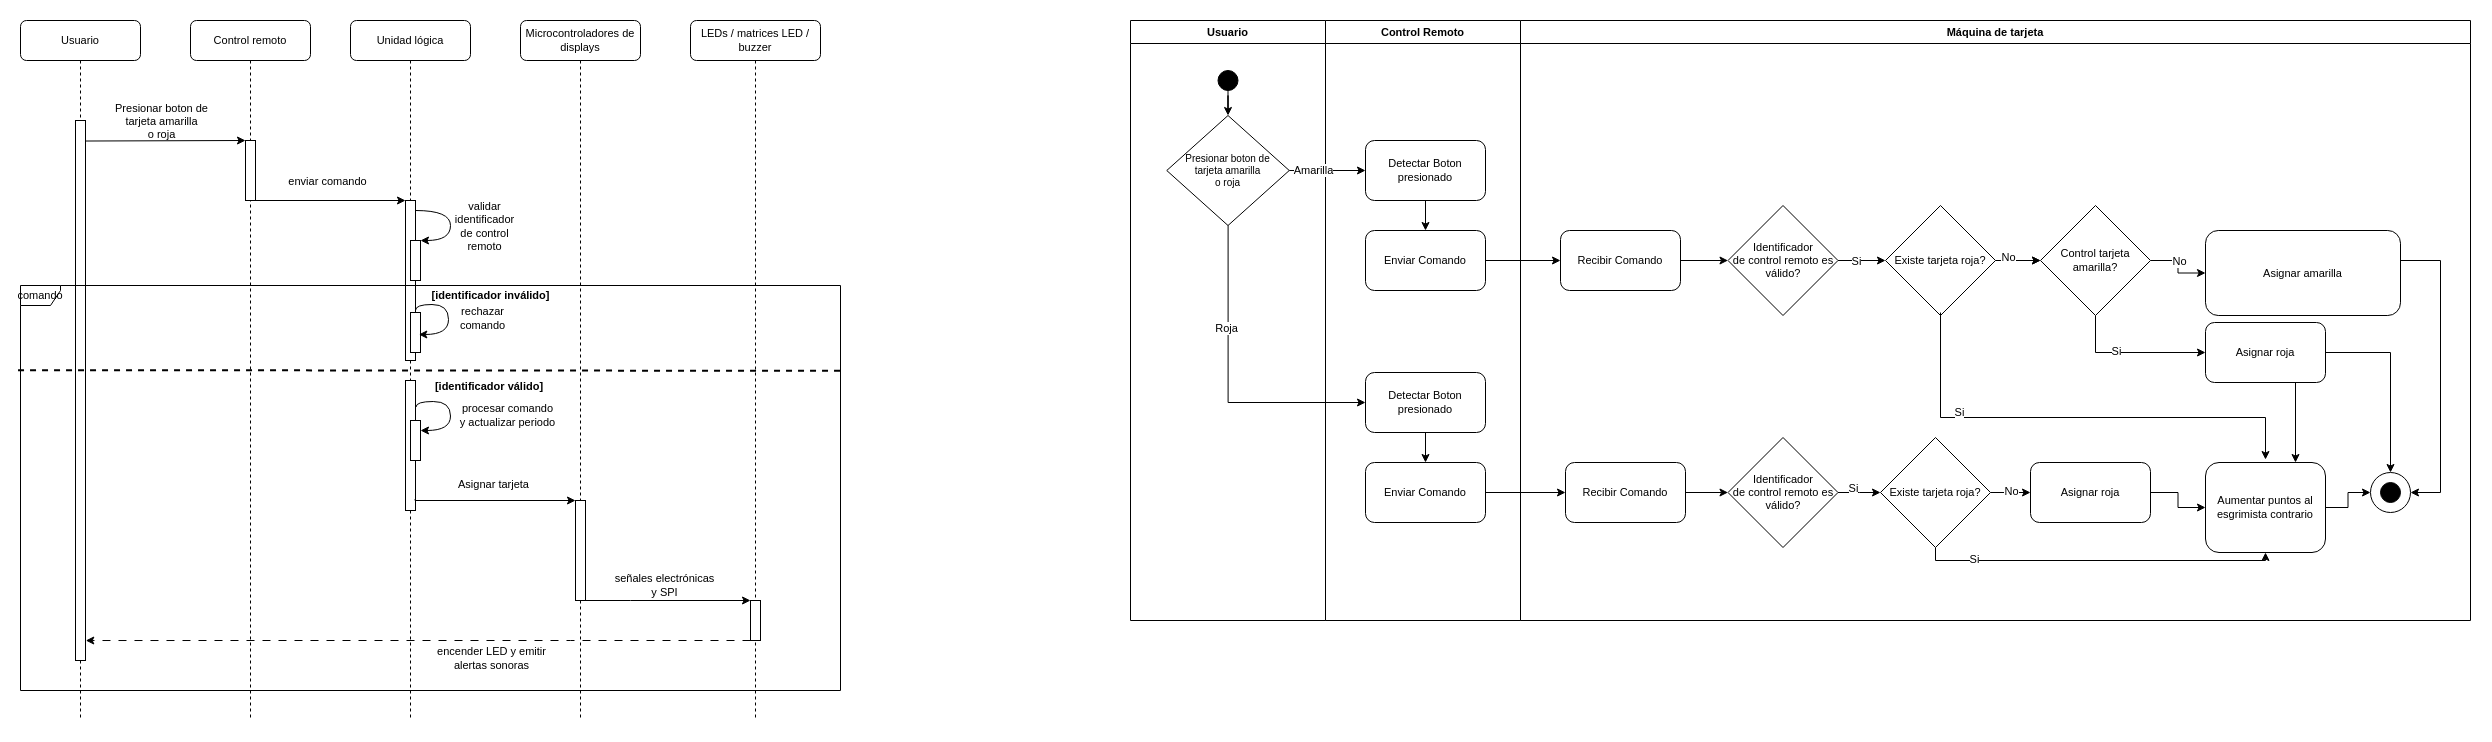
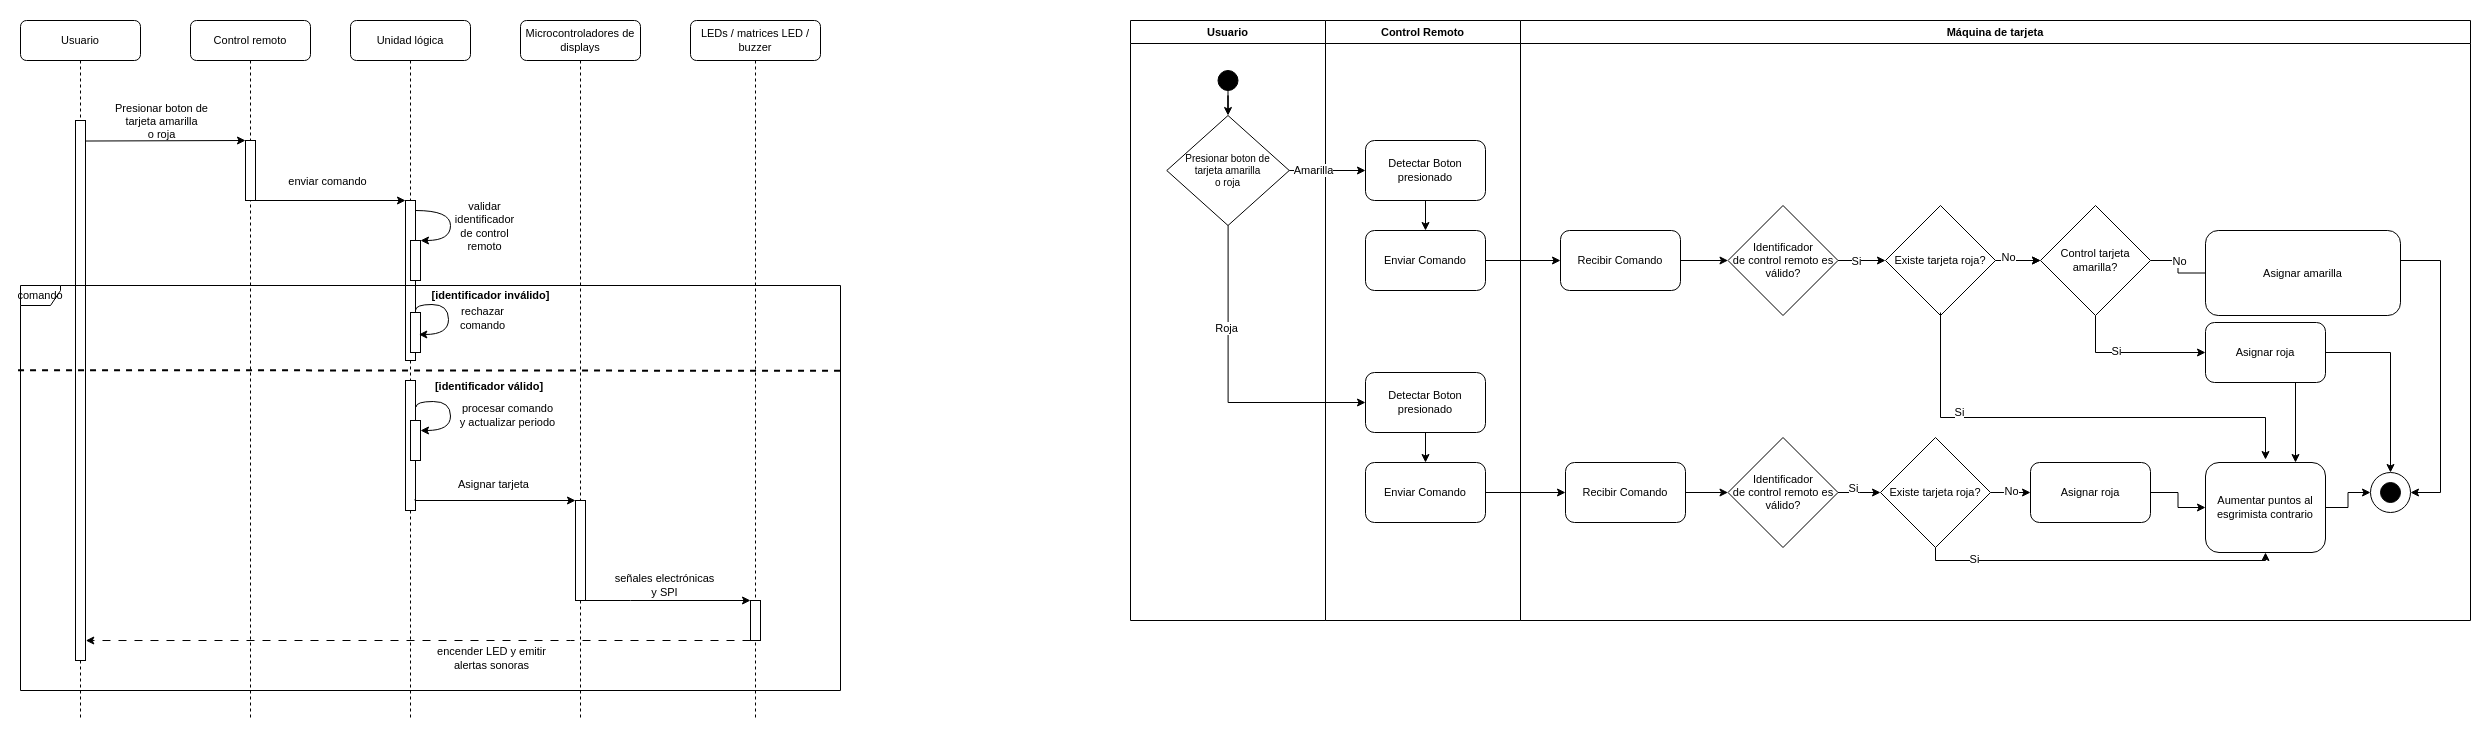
edge "Control tarjeta amarilla?" -> "Asignar amarilla": arrowhead classic -> none
